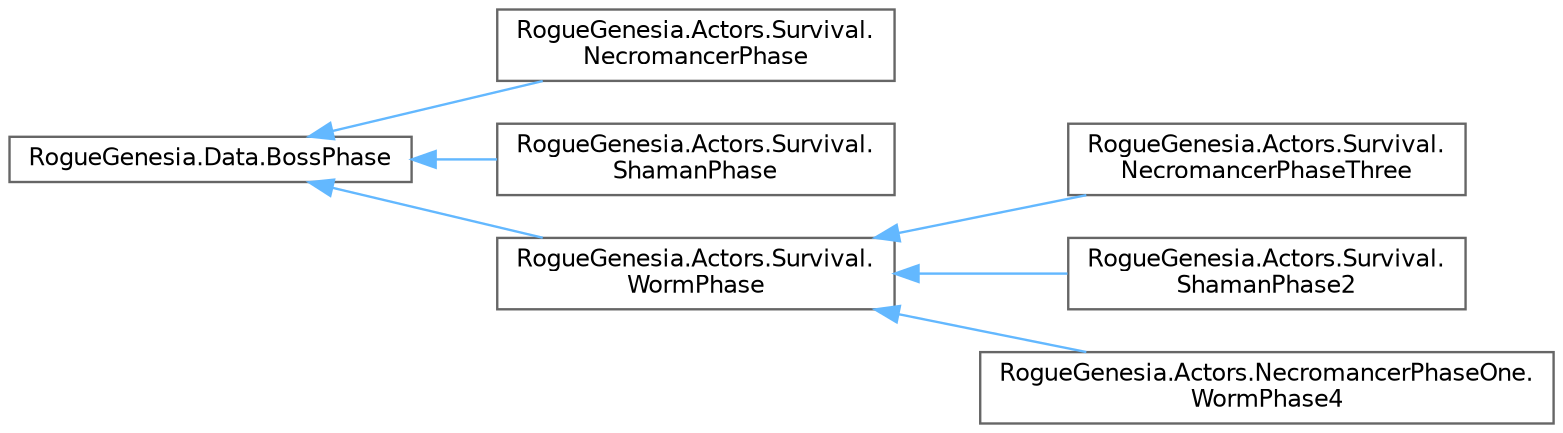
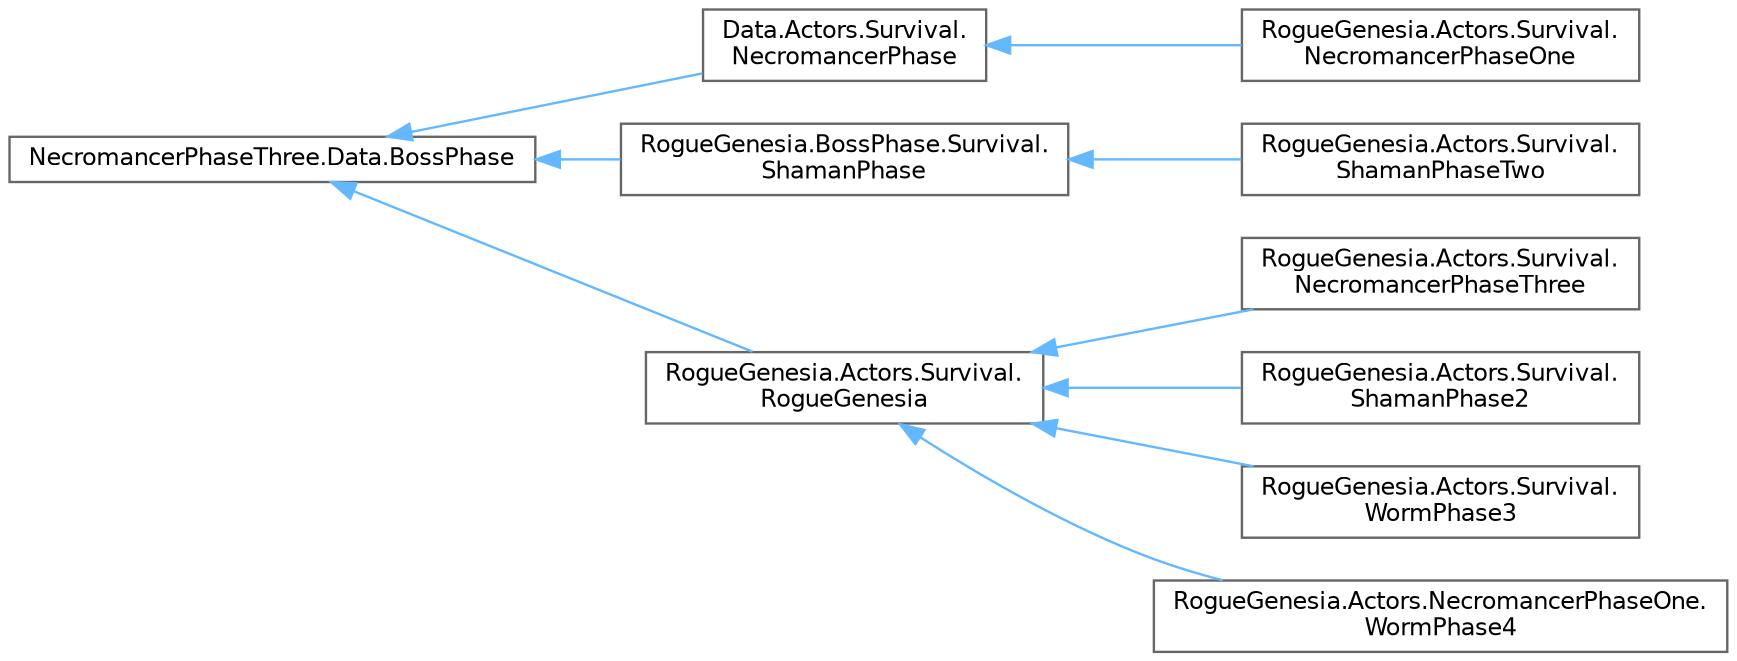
node "RogueGenesia.Actors.Survival. NecromancerPhase": label "RogueGenesia.Actors.Survival. NecromancerPhase" -> "Data.Actors.Survival. NecromancerPhase"
node "RogueGenesia.Actors.Survival. NecromancerPhaseOne": added
node "RogueGenesia.Data.BossPhase": label "RogueGenesia.Data.BossPhase" -> "NecromancerPhaseThree.Data.BossPhase"
node "RogueGenesia.Actors.Survival. ShamanPhase": label "RogueGenesia.Actors.Survival. ShamanPhase" -> "RogueGenesia.BossPhase.Survival. ShamanPhase"
node "RogueGenesia.Actors.Survival. ShamanPhaseTwo": added
node "RogueGenesia.Actors.Survival. WormPhase": label "RogueGenesia.Actors.Survival. WormPhase" -> "RogueGenesia.Actors.Survival. RogueGenesia"
node "RogueGenesia.Actors.Survival. WormPhase3": added
